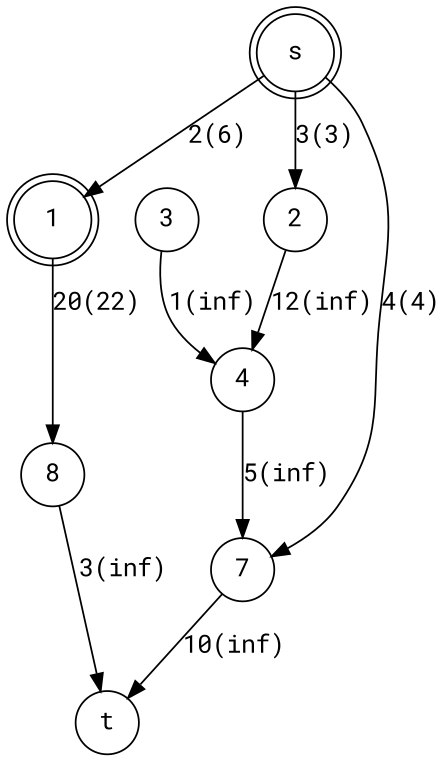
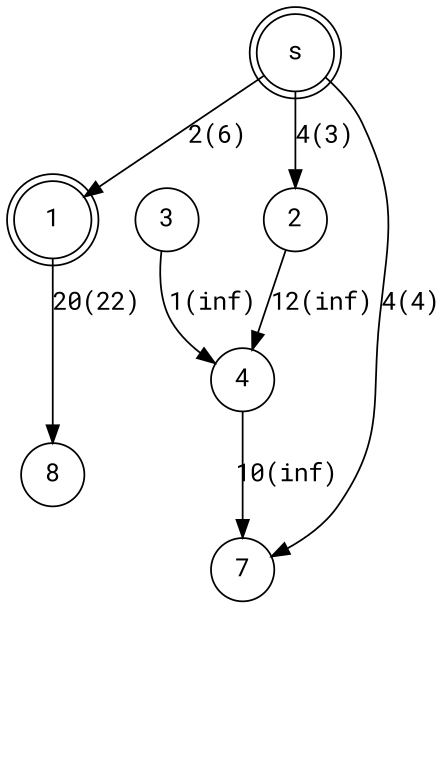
edge "s" -> "2": label "3(3)" -> "4(3)"
edge "4" -> "7": label "5(inf)" -> "10(inf)"
node "t": removed
